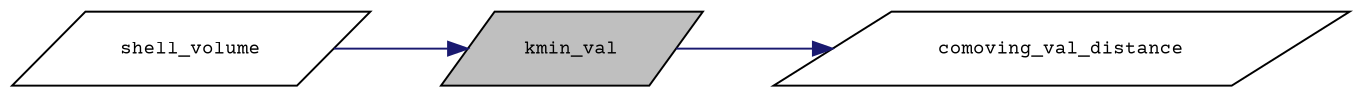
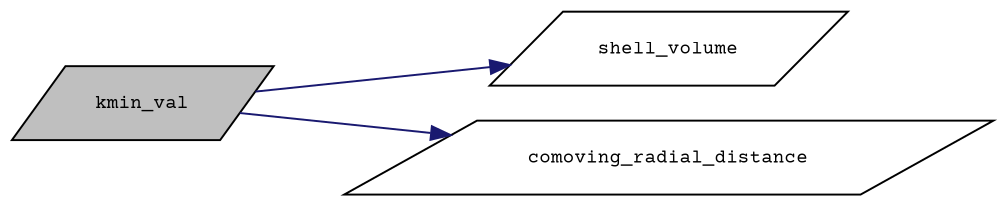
edge "shell_volume" -> "kmin_val": reversed
node "comoving_val_distance": label "comoving_val_distance" -> "comoving_radial_distance"
